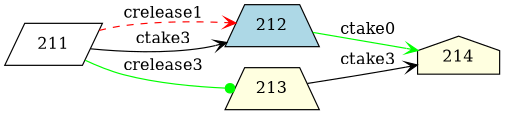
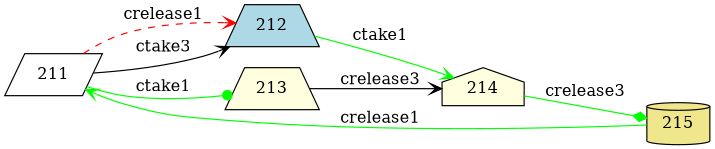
edge "212" -> "214": label "ctake0" -> "ctake1"
edge "213" -> "214": label "ctake3" -> "crelease3"
edge "211" -> "213": label "crelease3" -> "ctake1"
node "215": added
